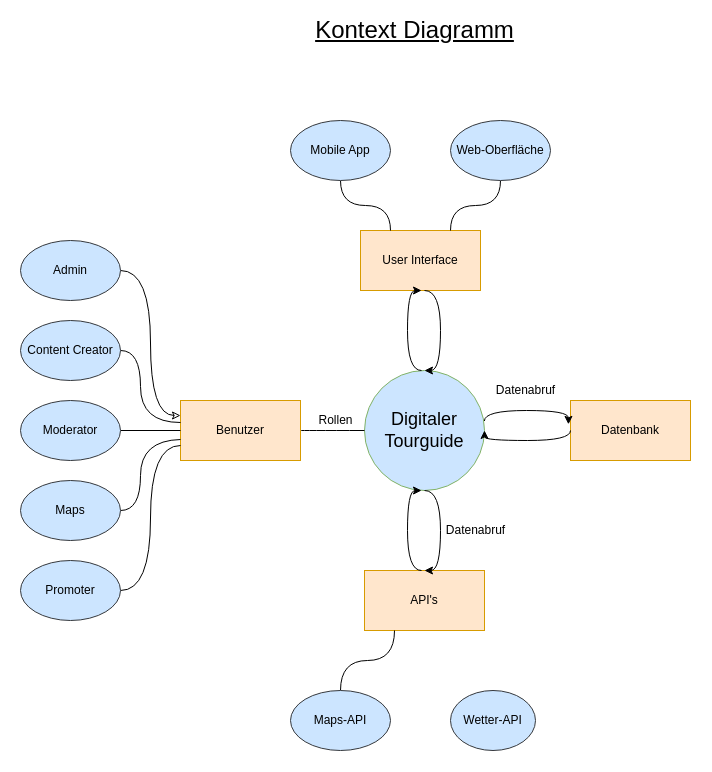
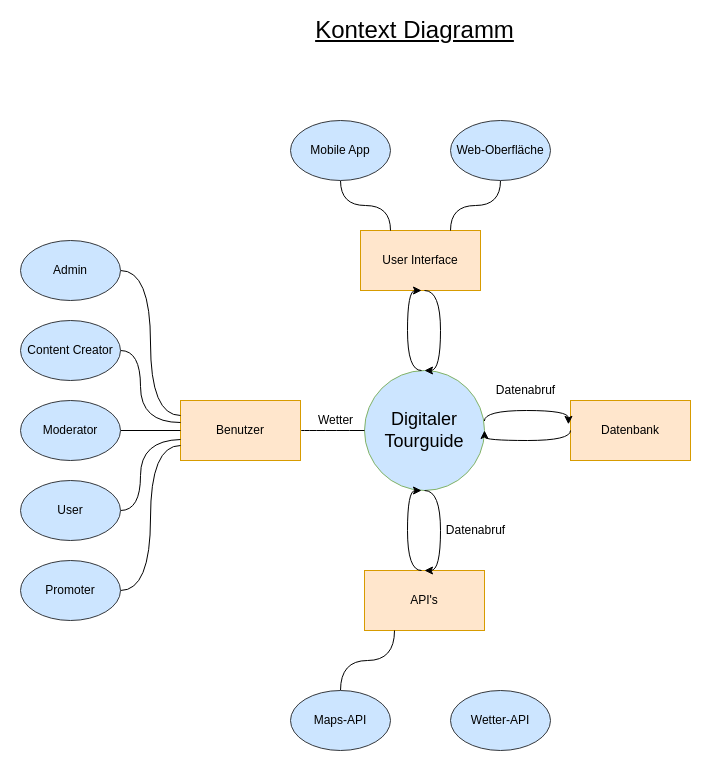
edge "Admin" -> "Benutzer": arrowhead classic -> none
node "Rollen": label "Rollen" -> "Wetter"
node "Maps": label "Maps" -> "User"
node "Wetter-API": size 85x60 -> 100x60
